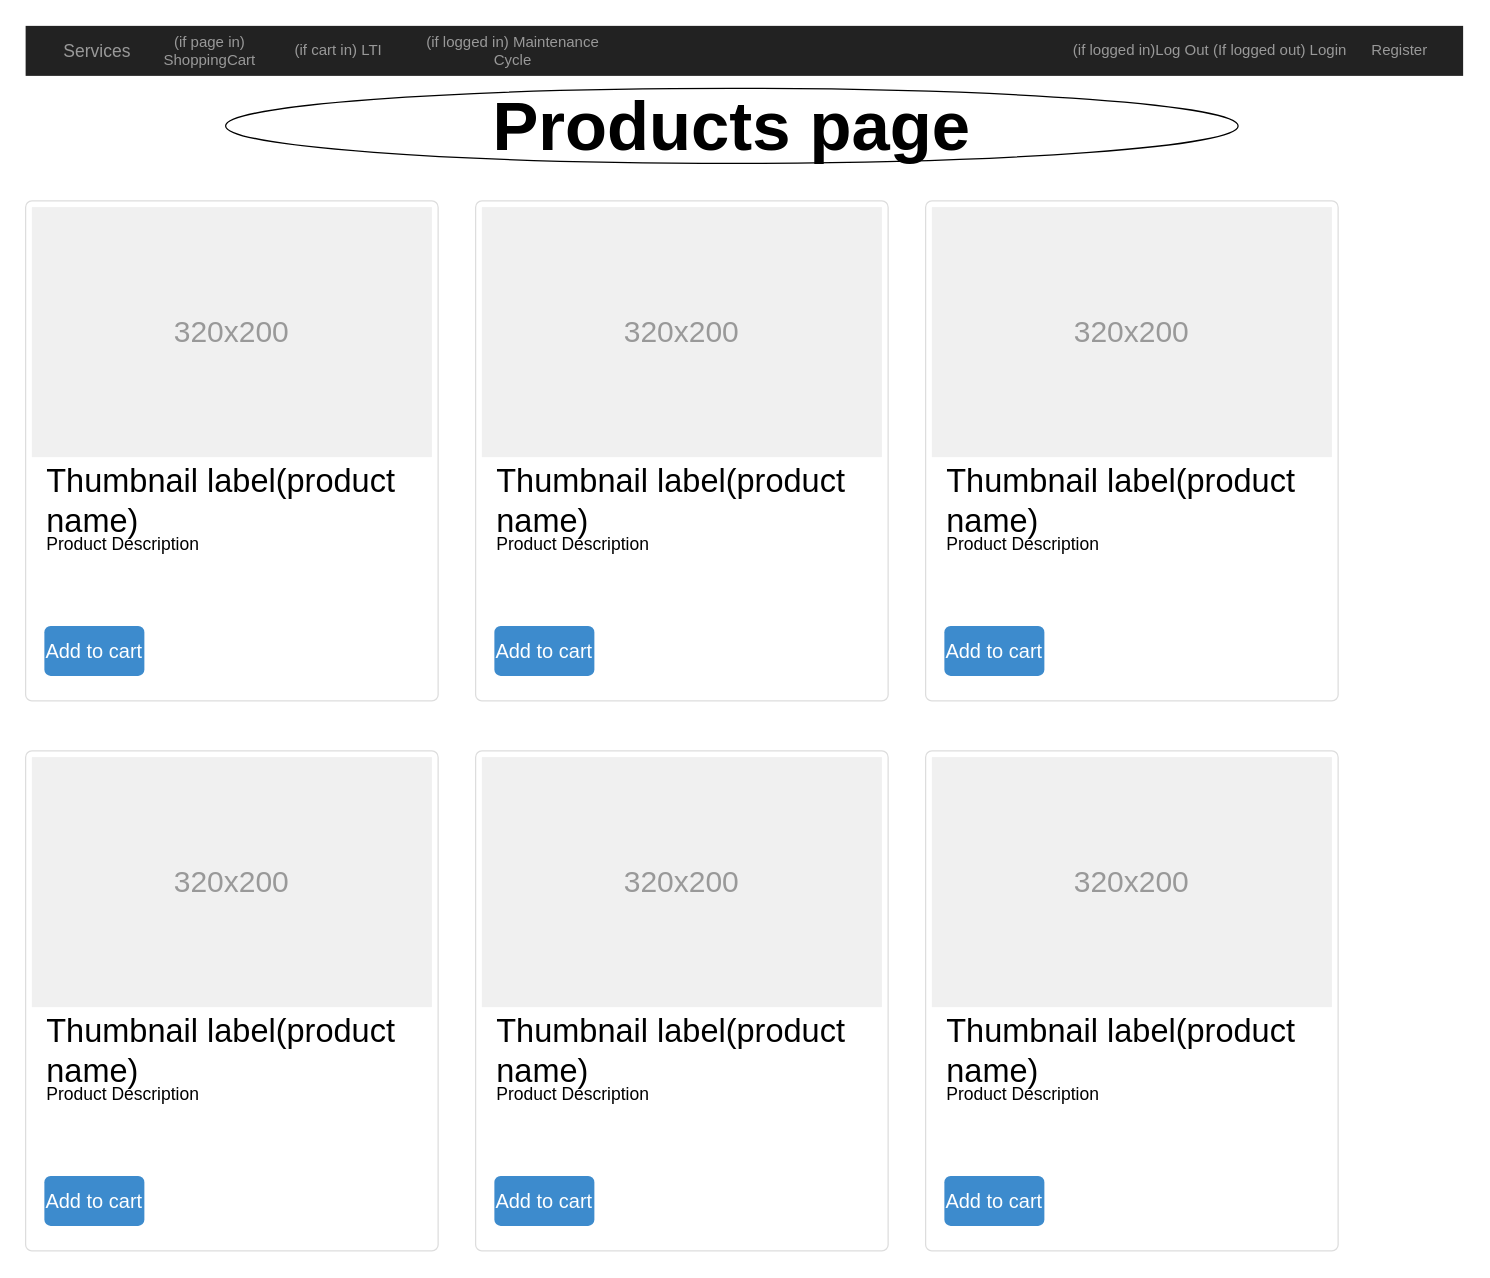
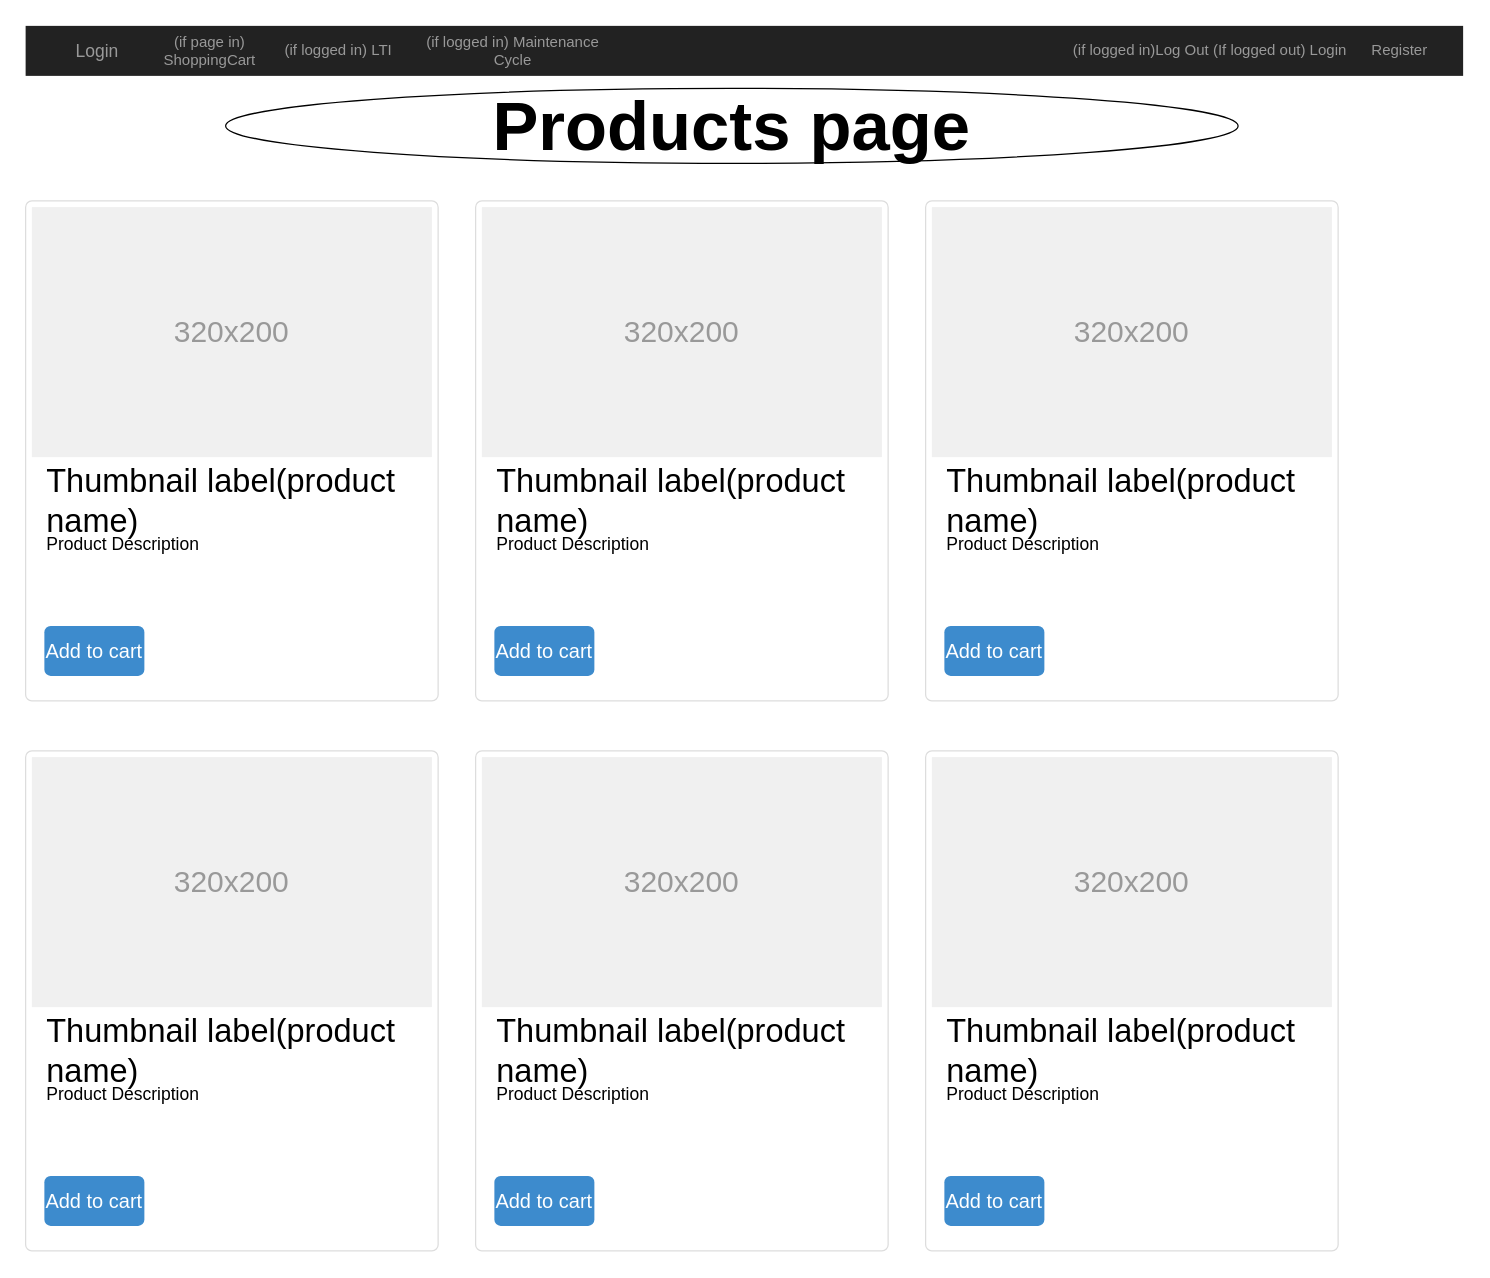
node "Services": label "Services" -> "Login"
node "(if cart in) LTI": label "(if cart in) LTI" -> "(if logged in) LTI"
